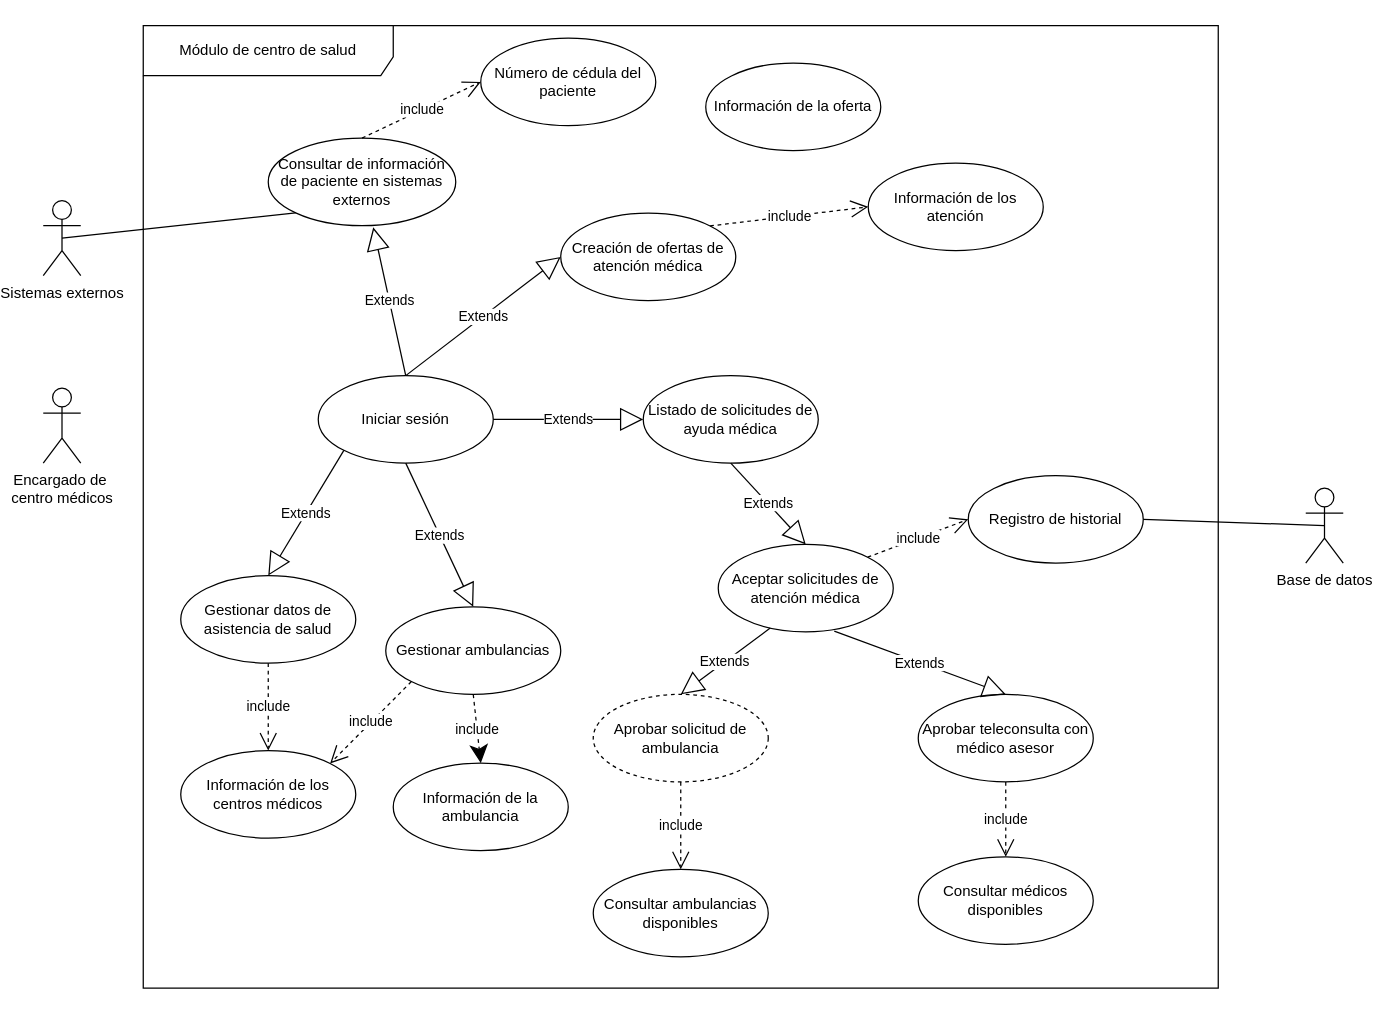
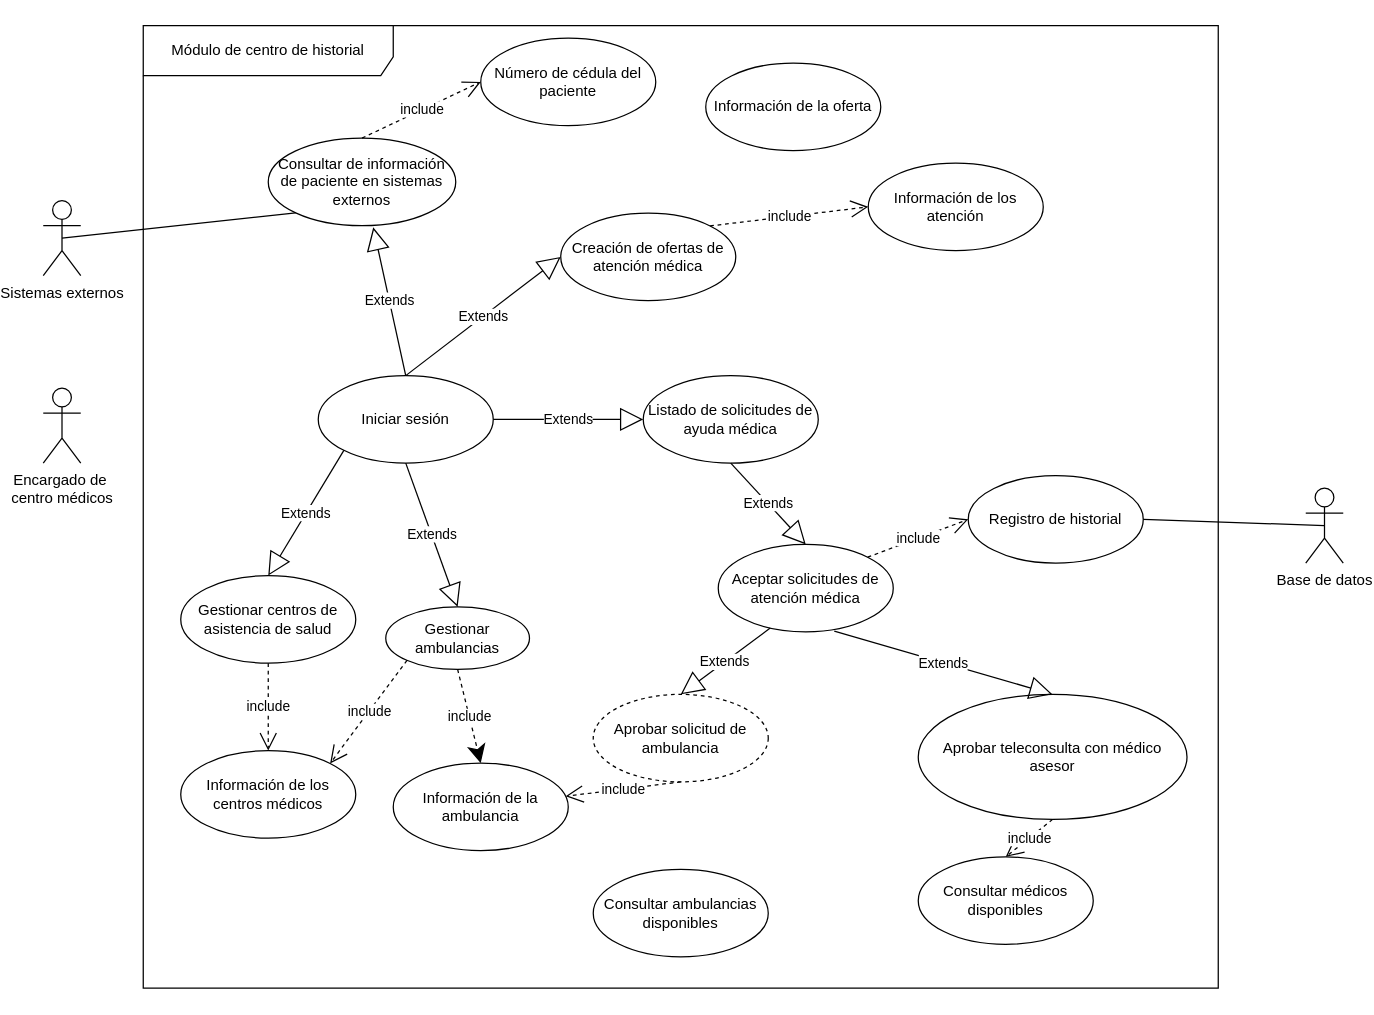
node "Módulo de centro de salud": label "Módulo de centro de salud" -> "Módulo de centro de historial"
node "Gestionar datos de asistencia de salud": label "Gestionar datos de asistencia de salud" -> "Gestionar centros de asistencia de salud"
node "Gestionar ambulancias": size 175x88 -> 144x63
node "Aprobar teleconsulta con médico asesor": size 175x88 -> 269x125
edge "Aprobar solicitud de ambulancia" -> "Consultar ambulancias disponibles": now "Aprobar solicitud de ambulancia" -> "Información de la ambulancia"
